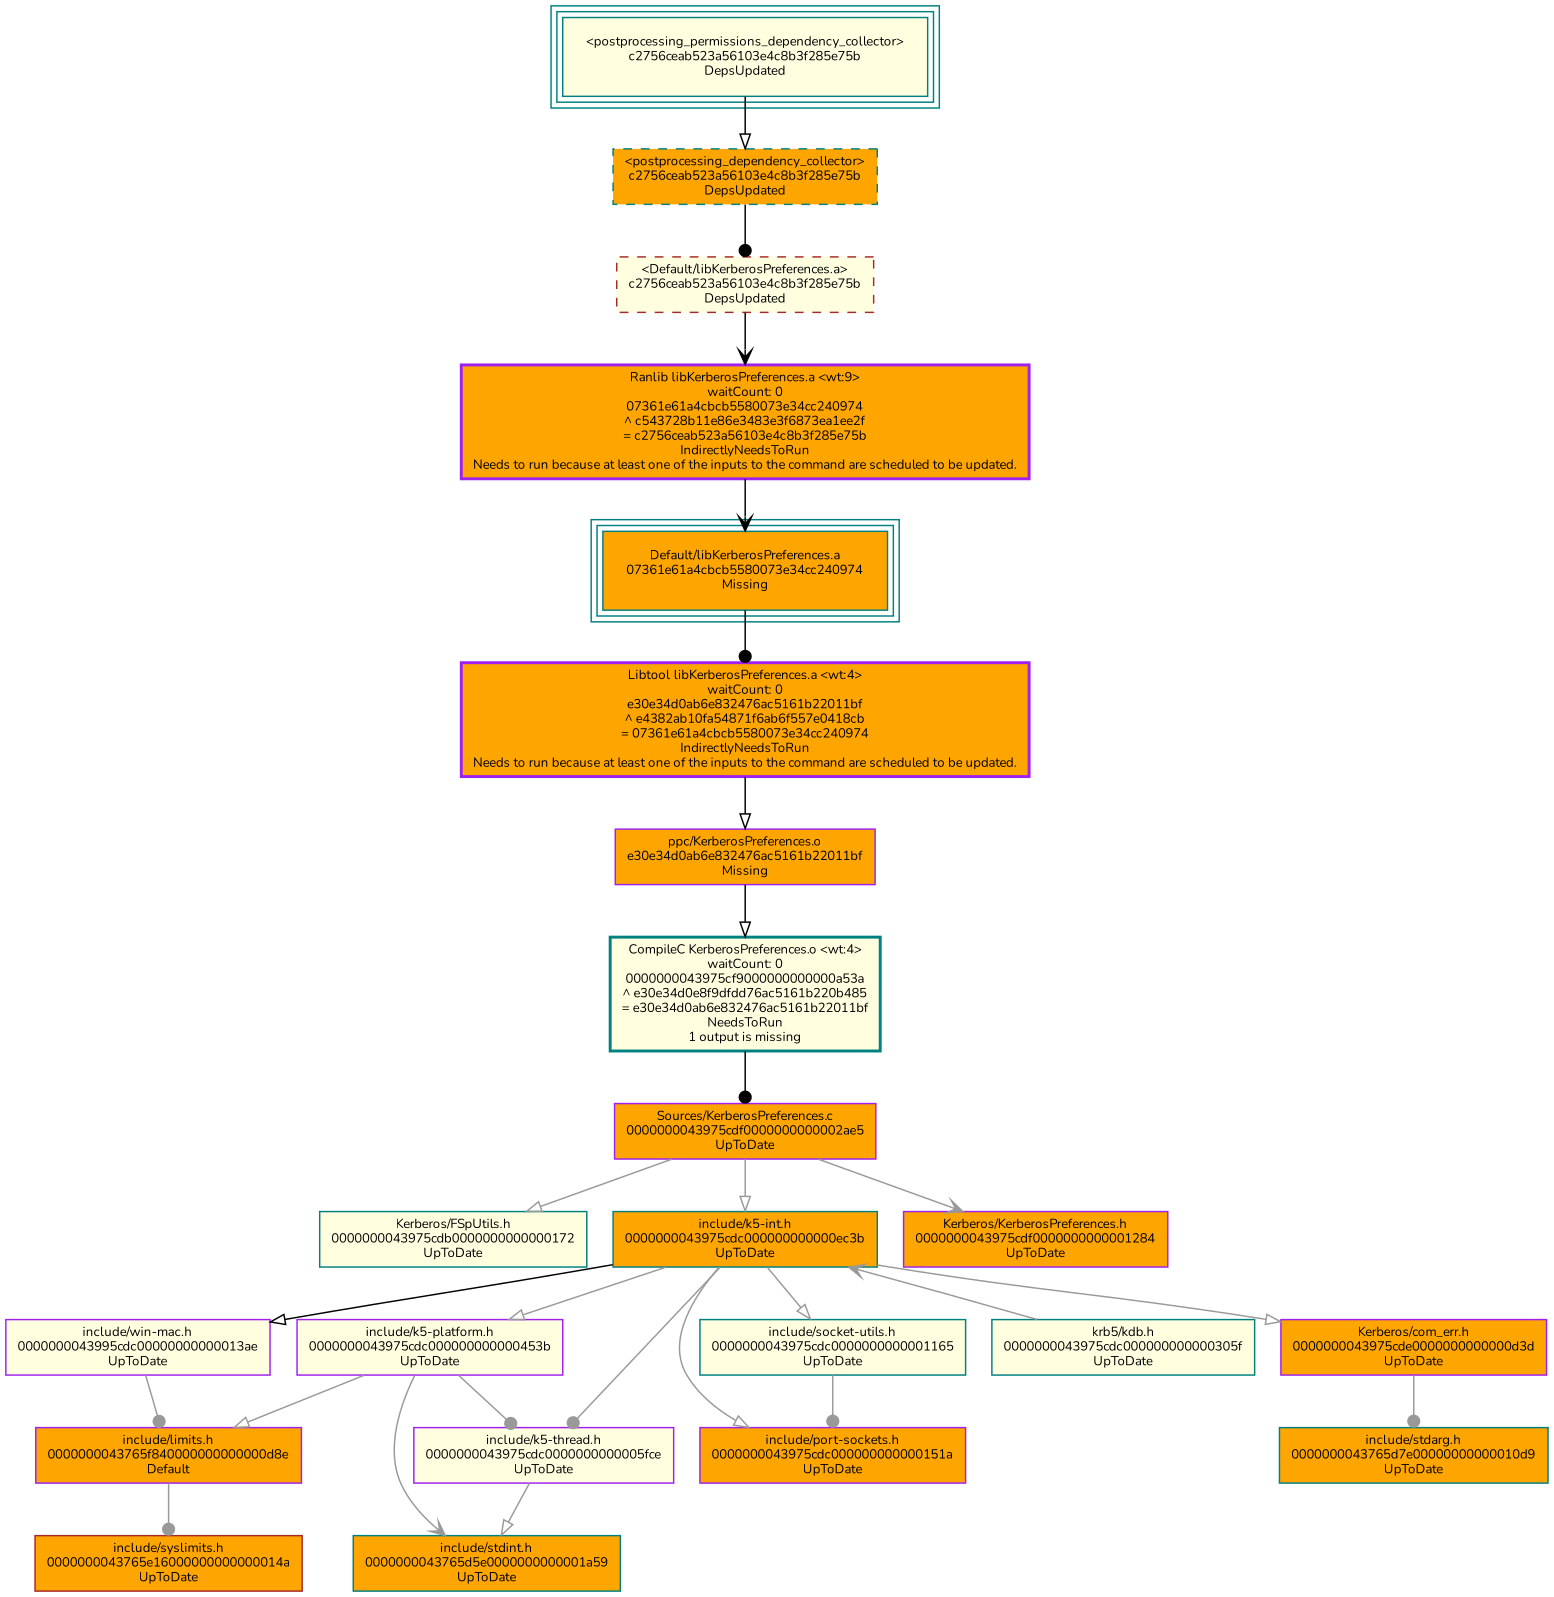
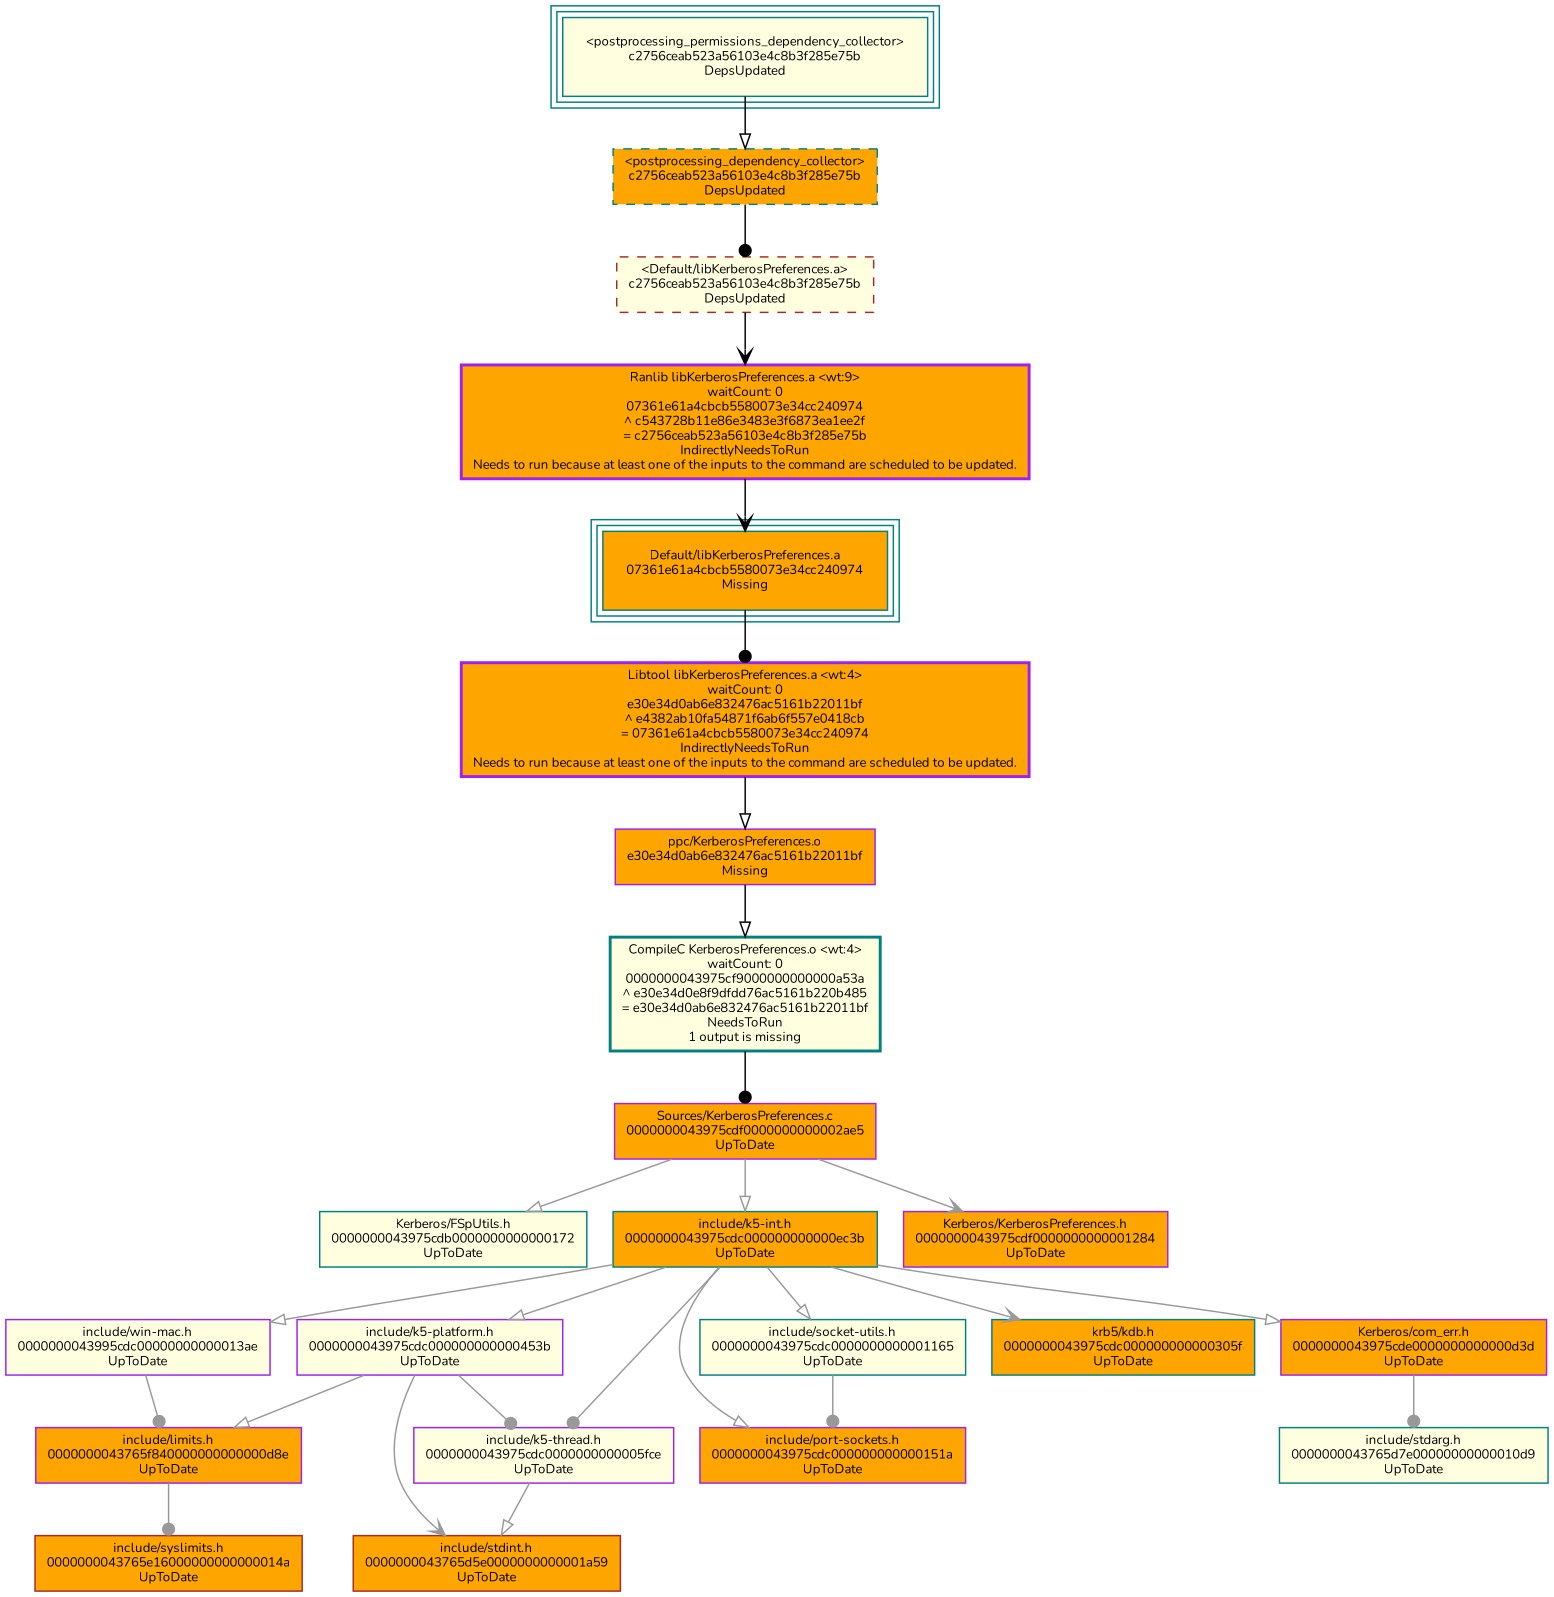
edge "include/k5-int.h 0000000043975cdc000000000000ec3b UpToDate" -> "include/win-mac.h 0000000043995cdc00000000000013ae UpToDate": color black -> gray60
edge "krb5/kdb.h 0000000043975cdc000000000000305f UpToDate" -> "include/k5-int.h 0000000043975cdc000000000000ec3b UpToDate": reversed
node "krb5/kdb.h 0000000043975cdc000000000000305f UpToDate": fillcolor lightyellow -> orange
node "include/limits.h 0000000043765f840000000000000d8e Default": label "include/limits.h 0000000043765f840000000000000d8e Default" -> "include/limits.h 0000000043765f840000000000000d8e UpToDate"
node "include/stdarg.h 0000000043765d7e00000000000010d9 UpToDate": fillcolor orange -> lightyellow
node "include/stdint.h 0000000043765d5e0000000000001a59 UpToDate": color teal -> brown
